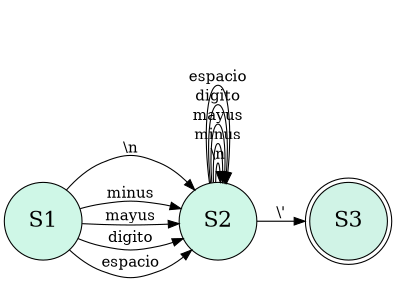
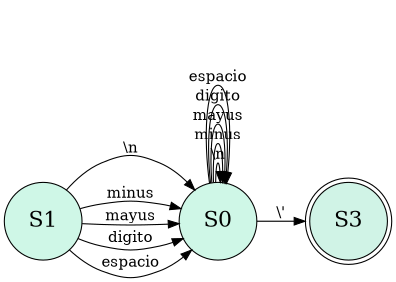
node "S2": label "S2" -> "S0"
